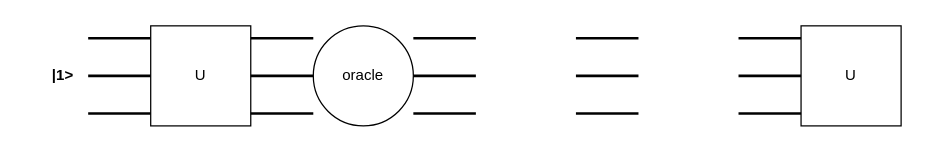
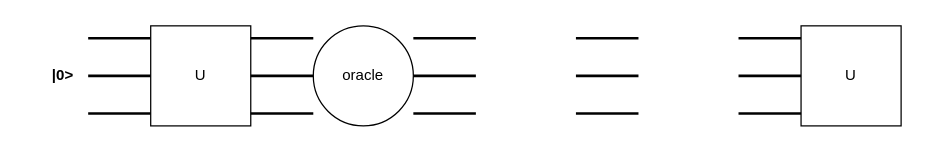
node "|1>": label "|1>" -> "|0>"
